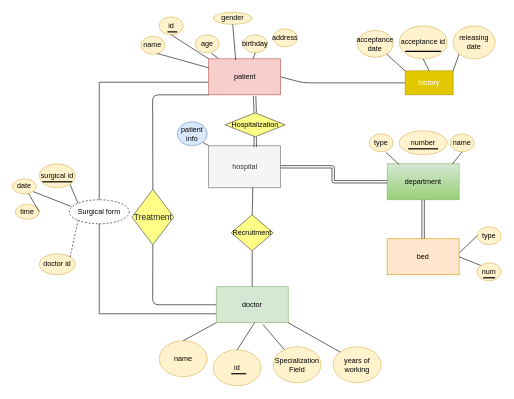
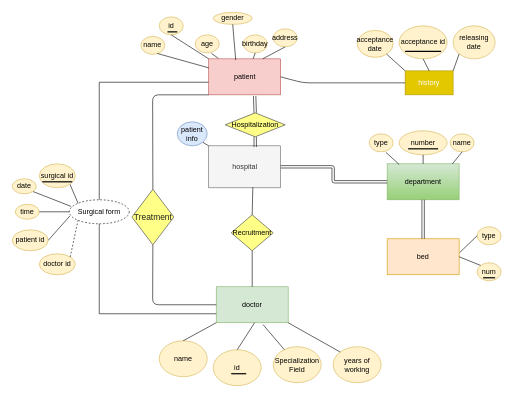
edge "address" -- "patient": added
edge "number" -- "department": added
edge "date" -- "time": now "Surgical form" -- "time"
edge "Surgical form" -- "patient id": added
node "patient id": added
